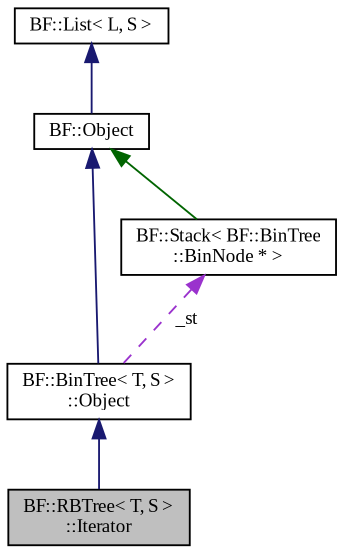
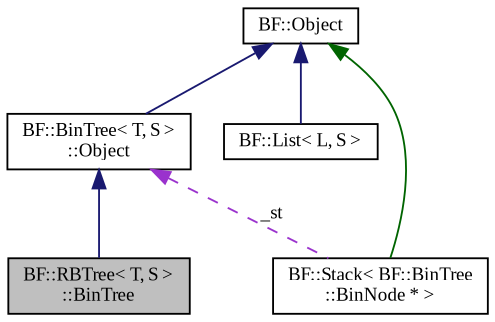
edge "BF::Object" -> "BF::List< L, S >": reversed
edge "BF::BinTree< T, S > ::Object" -> "BF::Stack< BF::BinTree ::BinNode * >": reversed
node "BF::RBTree< T, S > ::Iterator": label "BF::RBTree< T, S > ::Iterator" -> "BF::RBTree< T, S > ::BinTree"
